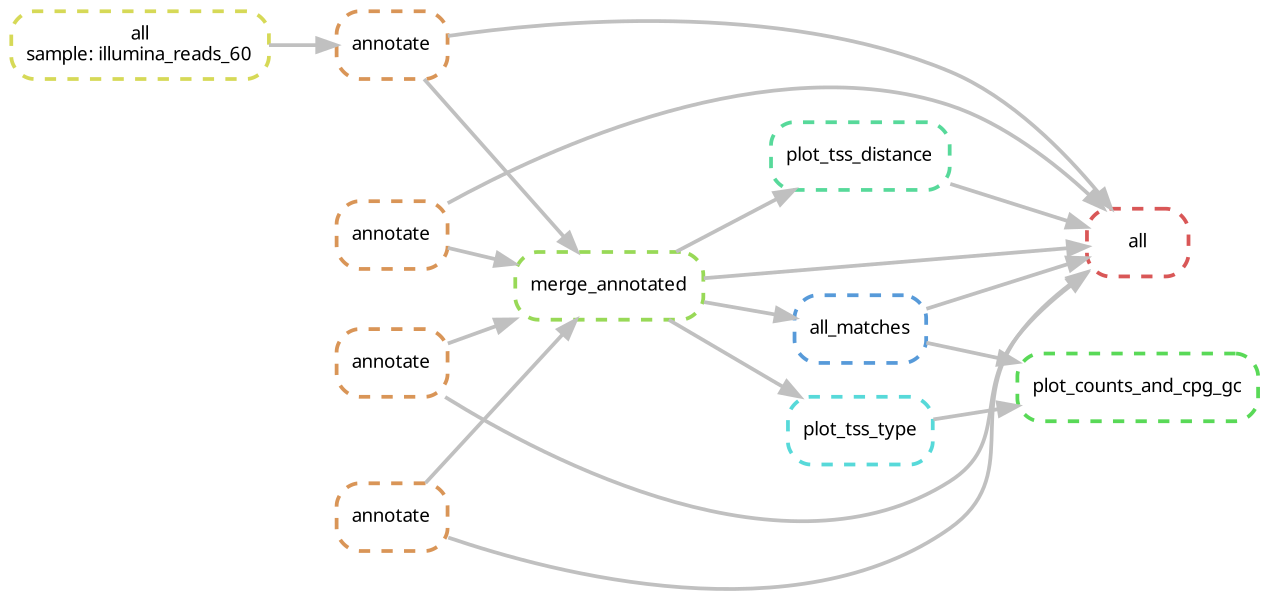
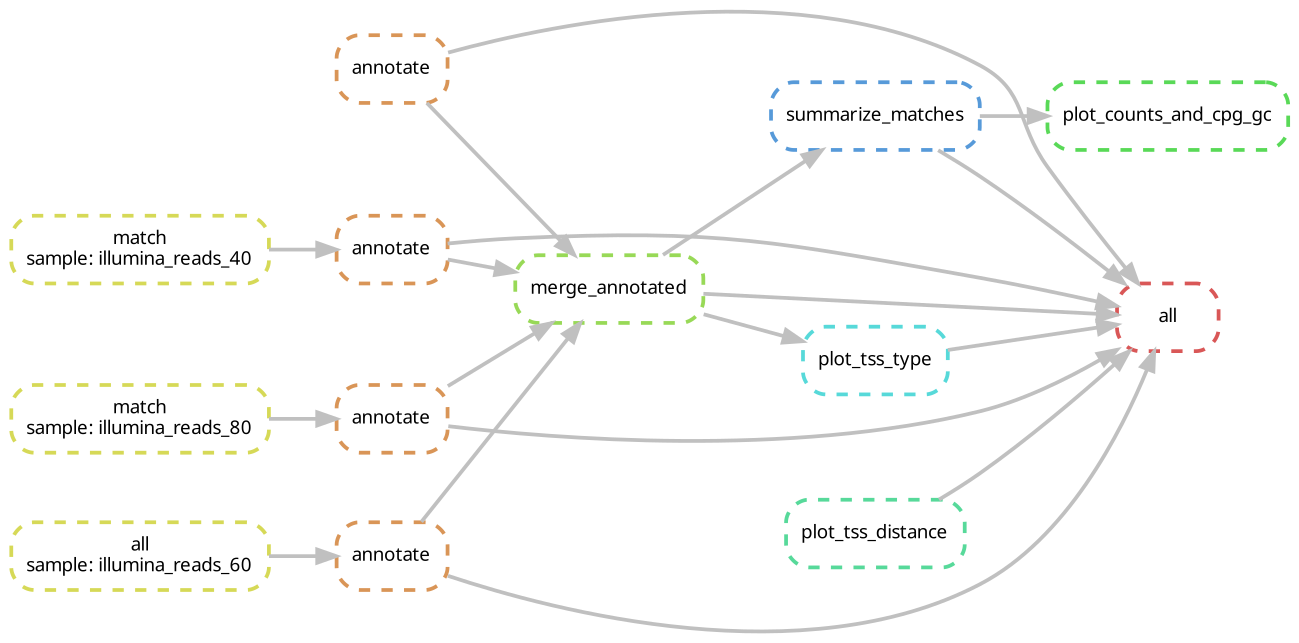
edge "merge_annotated" -> "plot_tss_distance": removed
node "match sample: illumina_reads_40": added
node "all_matches": label "all_matches" -> "summarize_matches"
edge "plot_tss_type" -> "plot_counts_and_cpg_gc": now "plot_tss_type" -> "all"
node "match sample: illumina_reads_80": added
